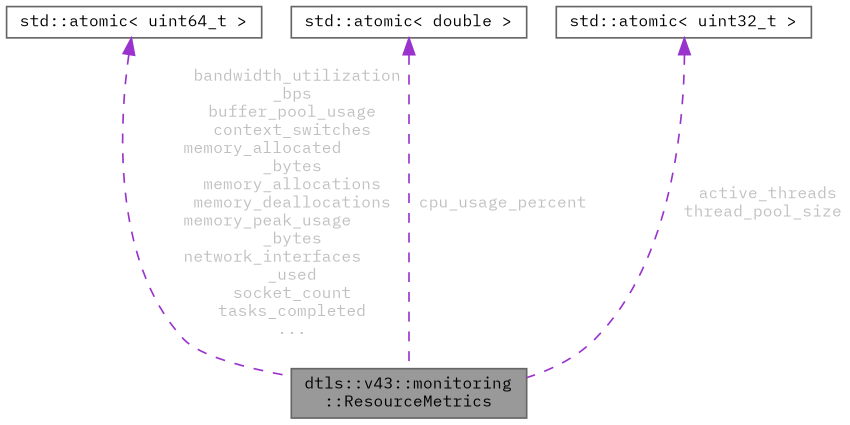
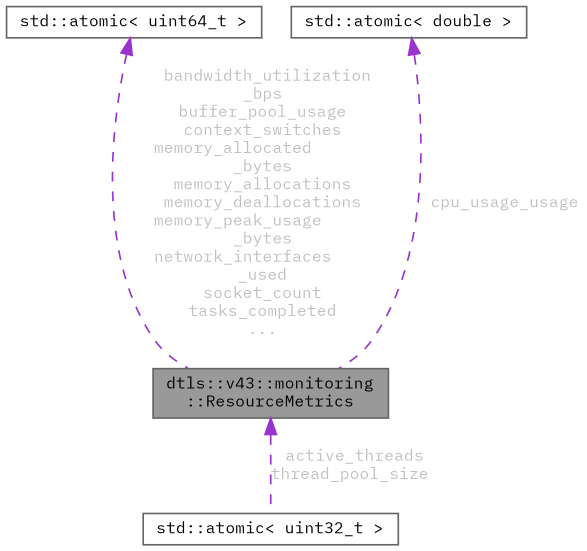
edge "dtls::v43::monitoring ::ResourceMetrics" -> "std::atomic< double >": label " cpu_usage_percent" -> " cpu_usage_usage"
edge "dtls::v43::monitoring ::ResourceMetrics" -> "std::atomic< uint32_t >": reversed
